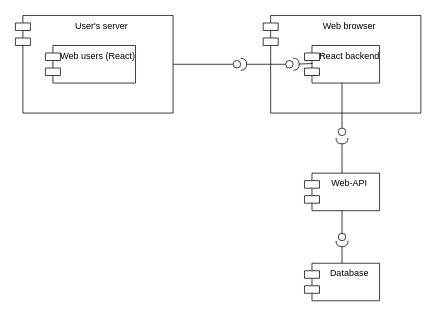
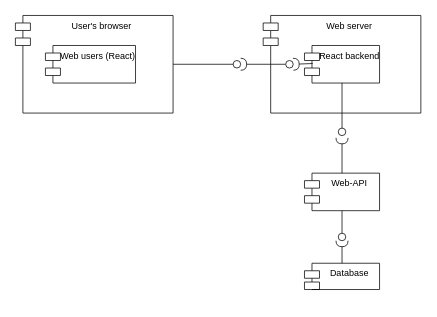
node "User's server": label "User's server" -> "User's browser"
node "Web browser": label "Web browser" -> "Web server"
node "Database": size 75x38 -> 75x26
